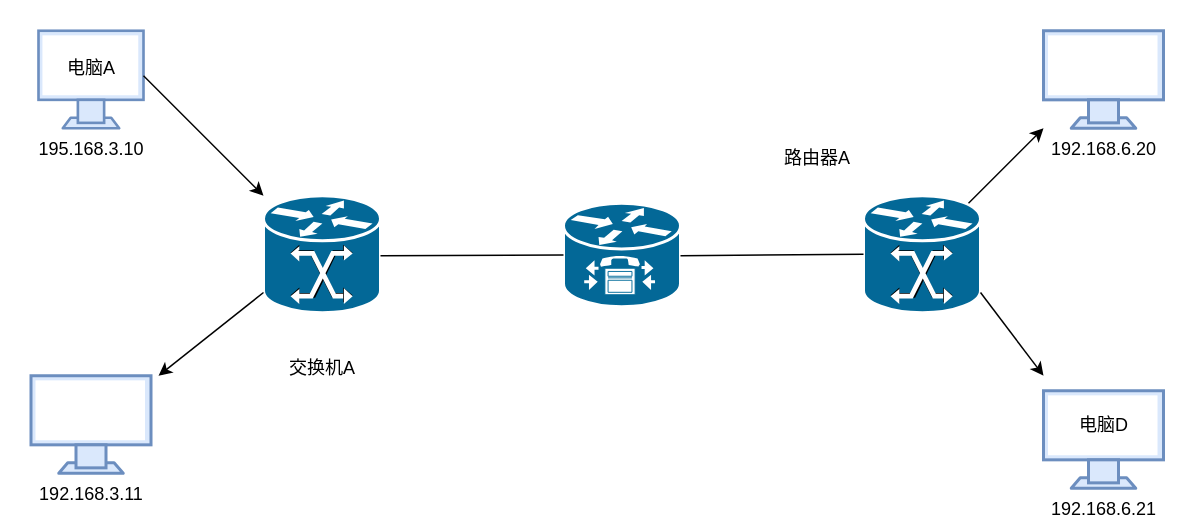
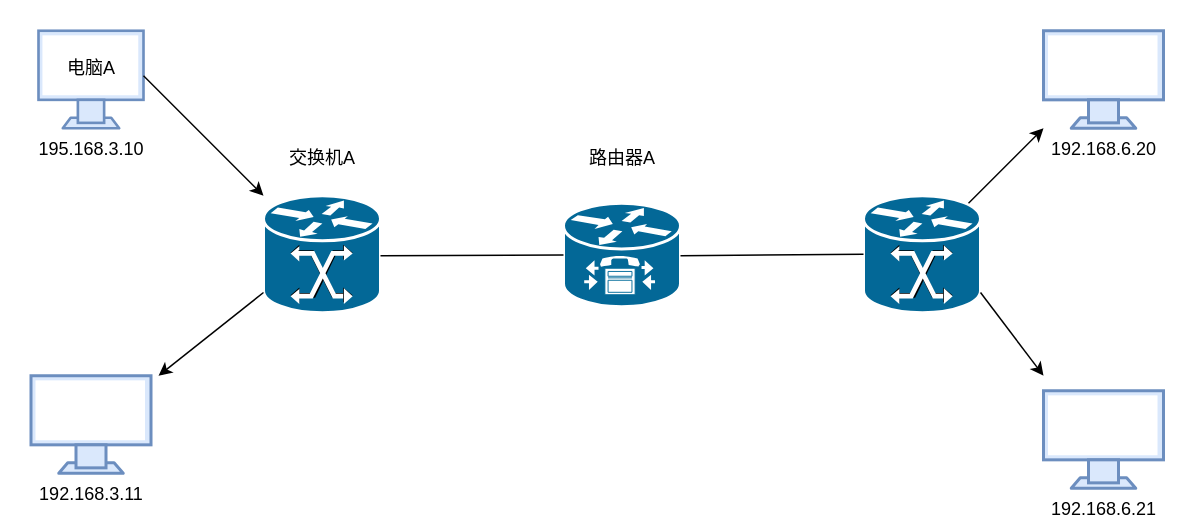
node "路由器A": moved (817, 158) -> (622, 158)
node "交换机A": moved (322, 368) -> (322, 158)
node "电脑D": removed
